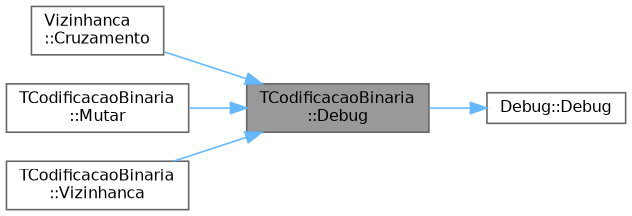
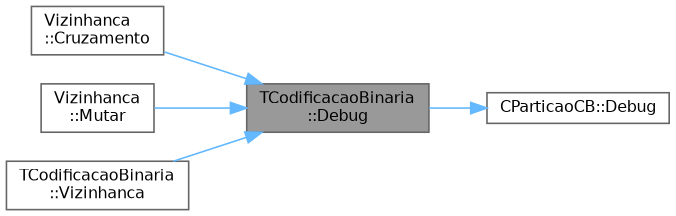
node "TCodificacaoBinaria ::Mutar": label "TCodificacaoBinaria ::Mutar" -> "Vizinhanca ::Mutar"
node "Debug::Debug": label "Debug::Debug" -> "CParticaoCB::Debug"
